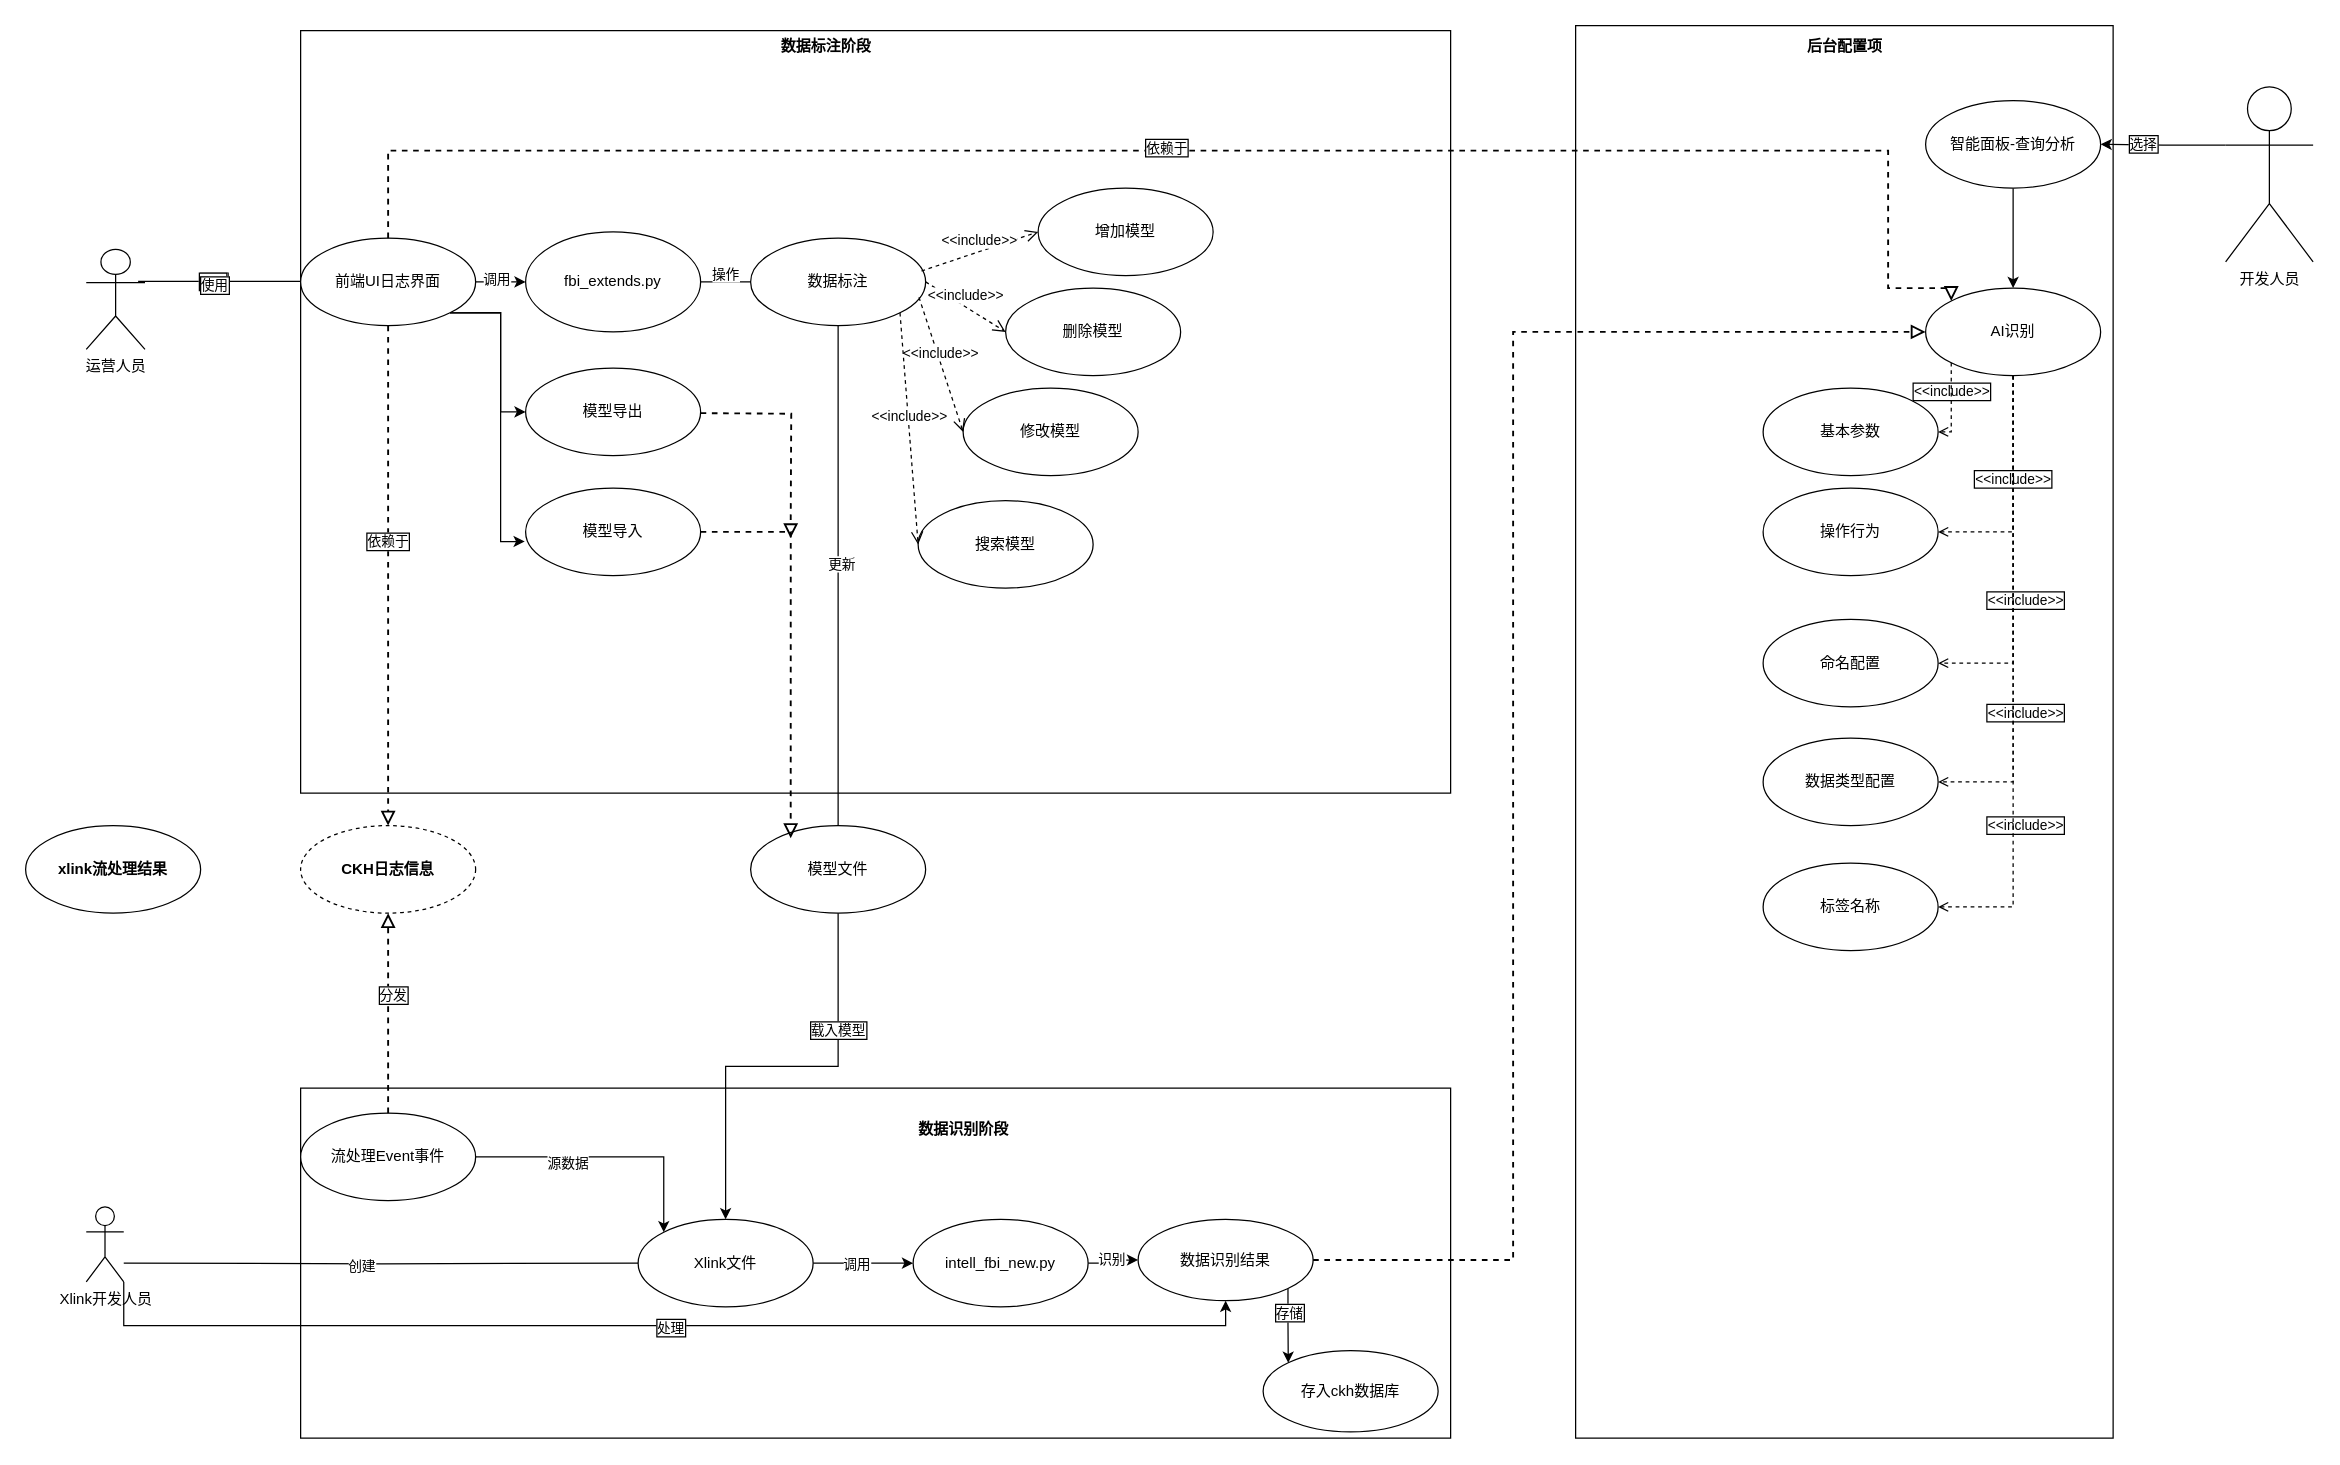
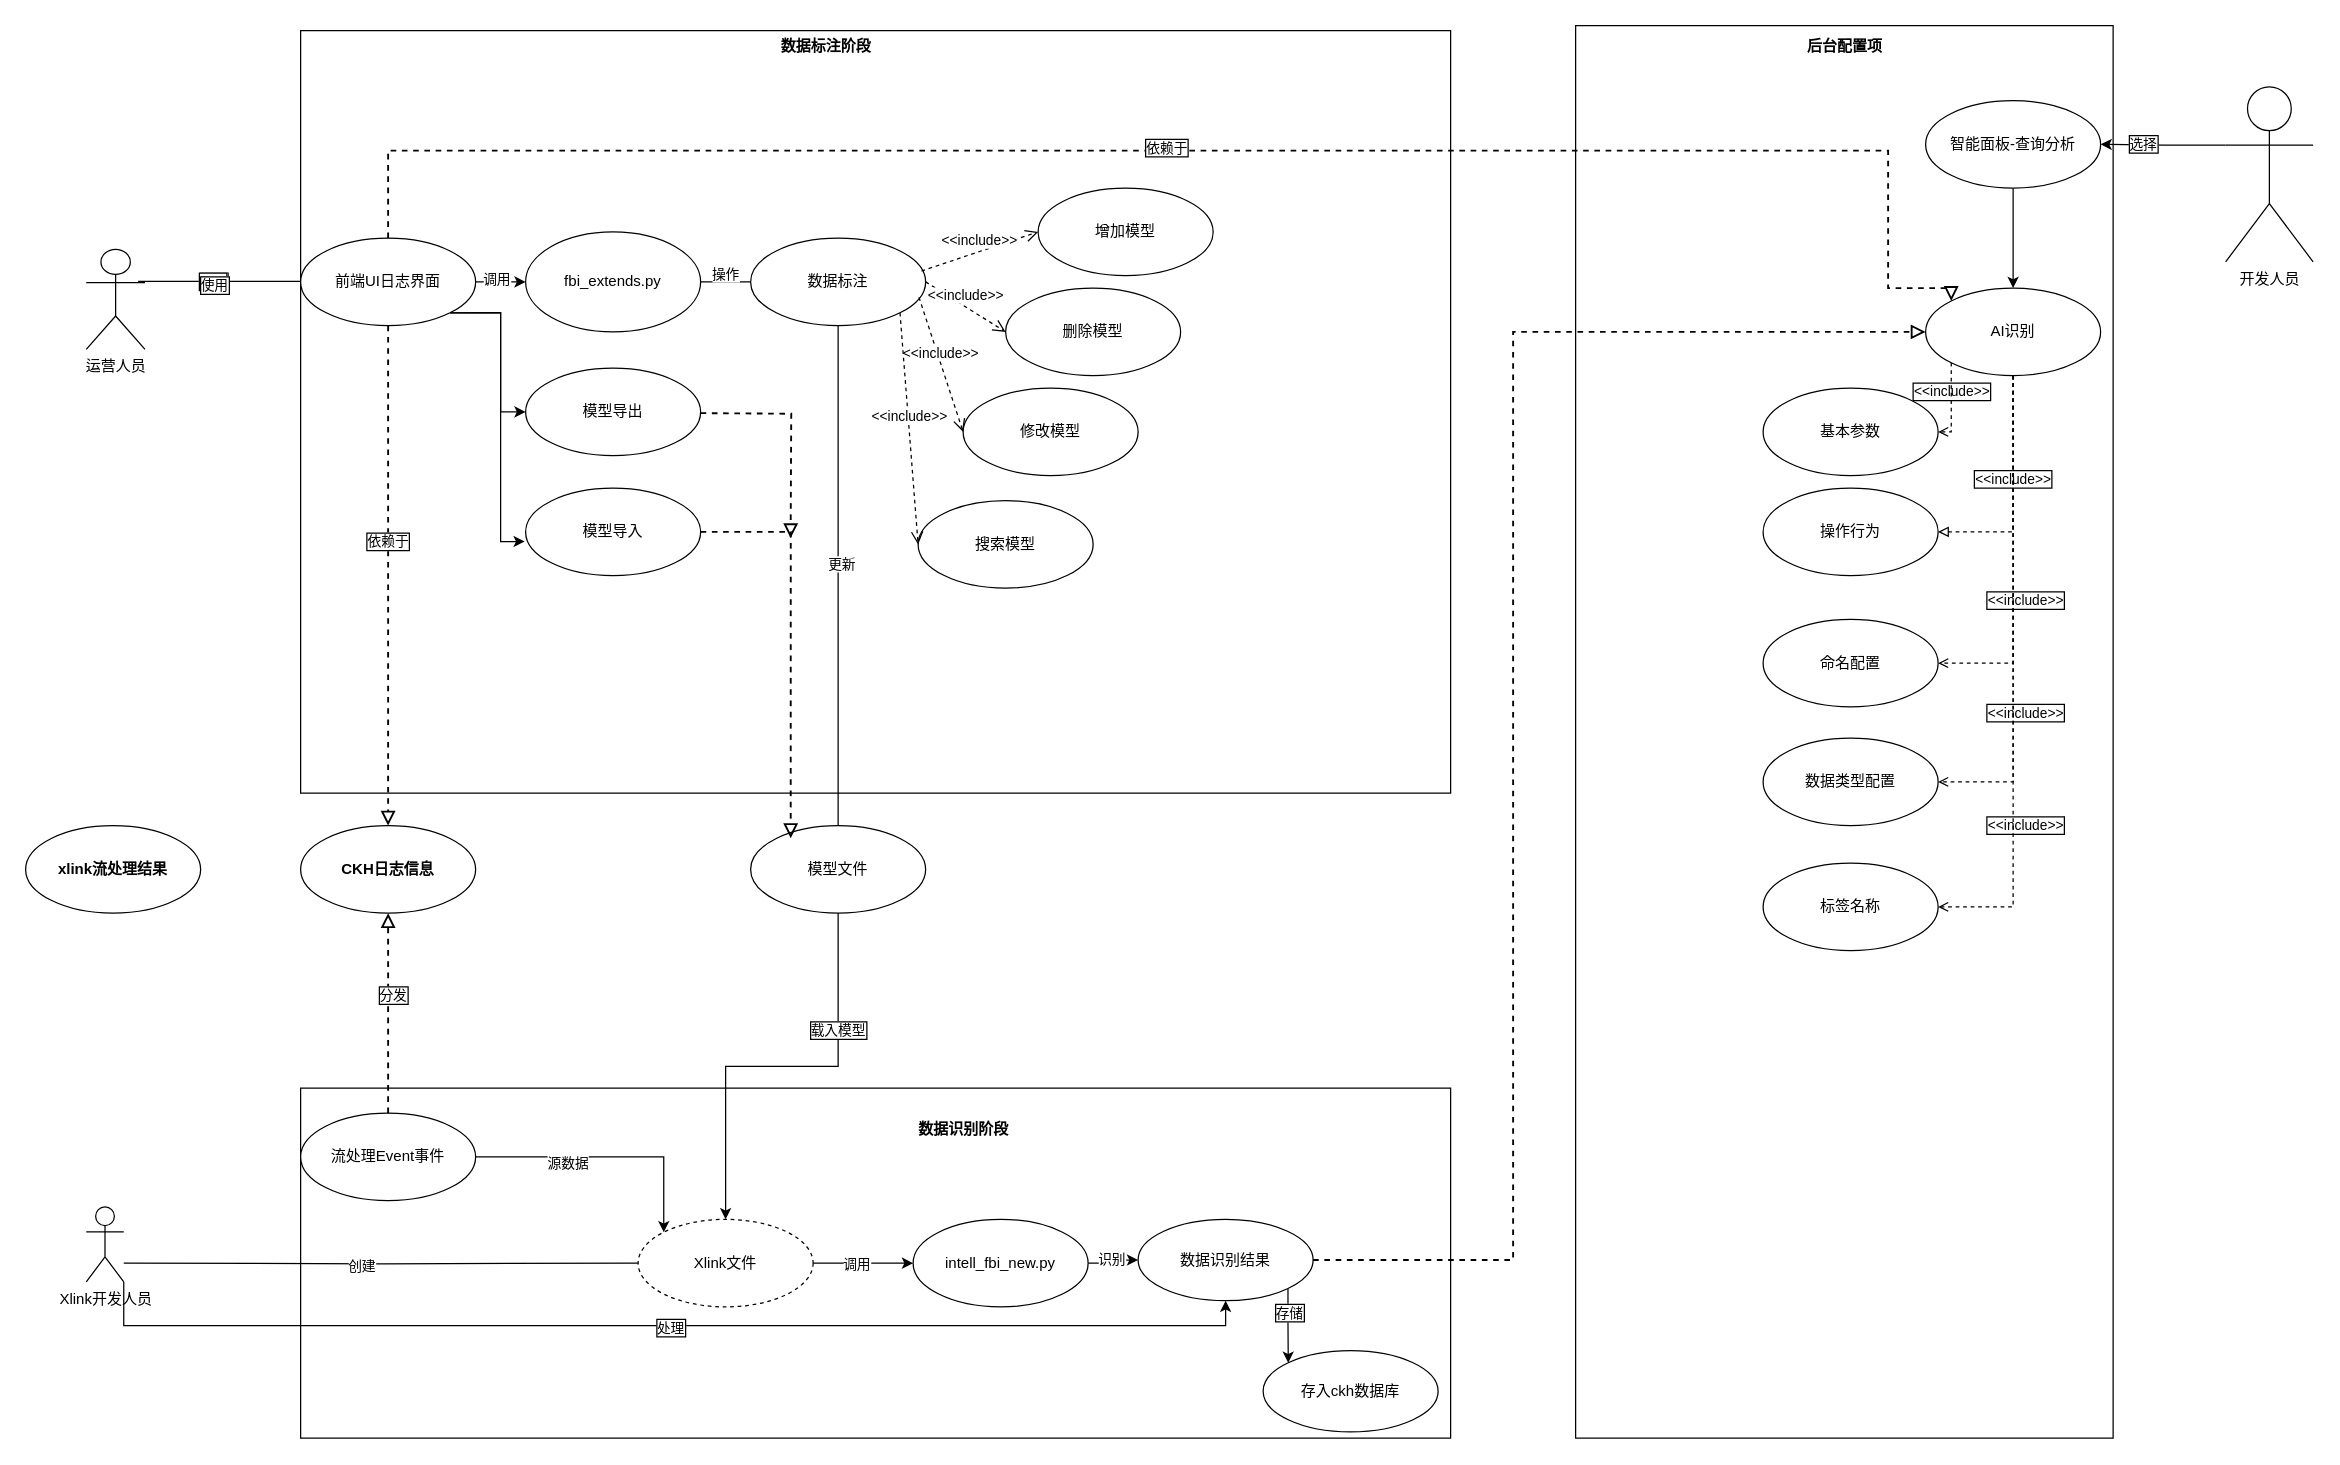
edge "AI识别" -> "操作行为": arrowhead open -> block
node "CKH日志信息": style dashed -> solid
node "Xlink文件": style solid -> dashed
